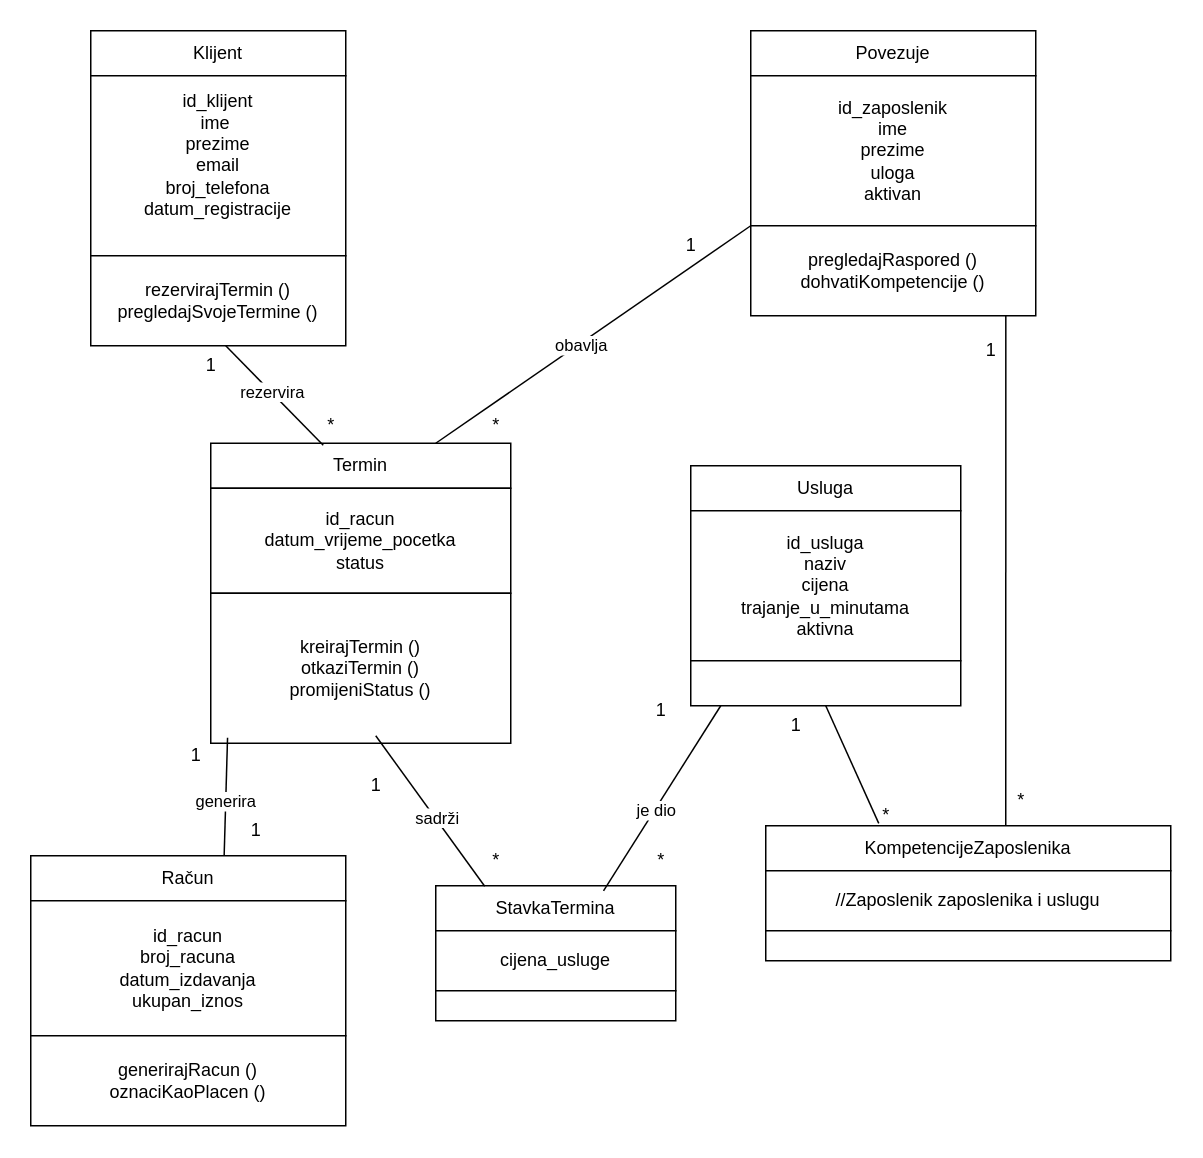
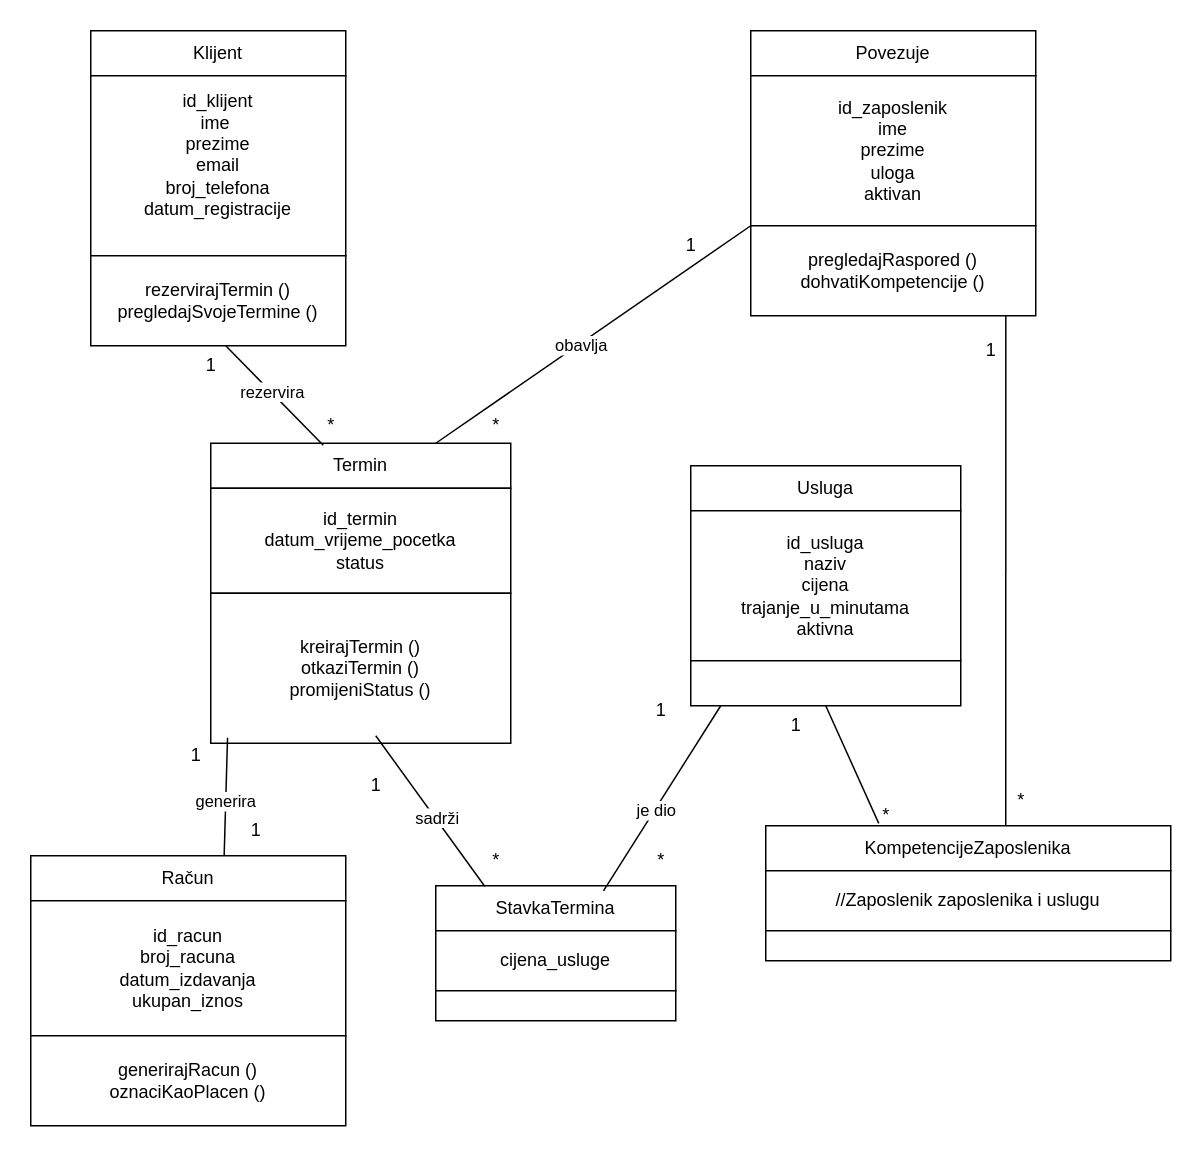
node "id_racun datum_vrijeme_pocetka status": label "id_racun datum_vrijeme_pocetka status" -> "id_termin datum_vrijeme_pocetka status"
